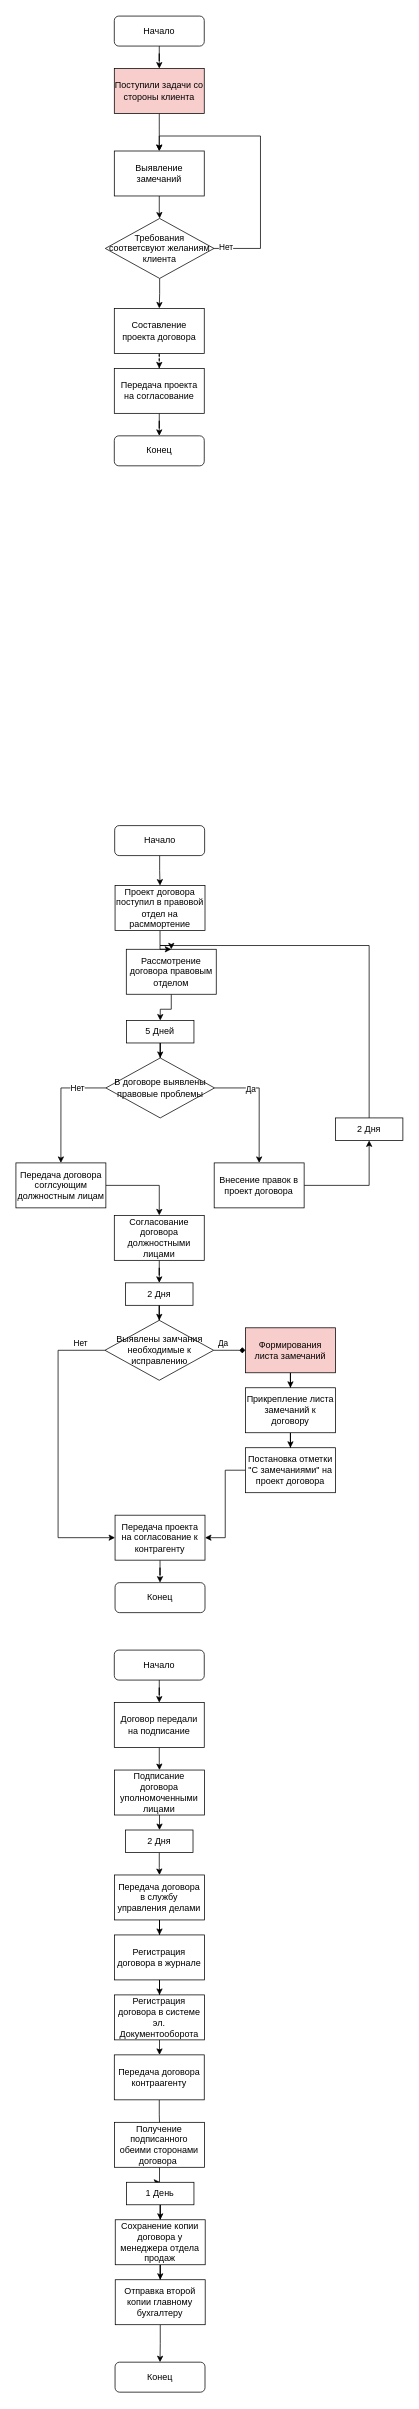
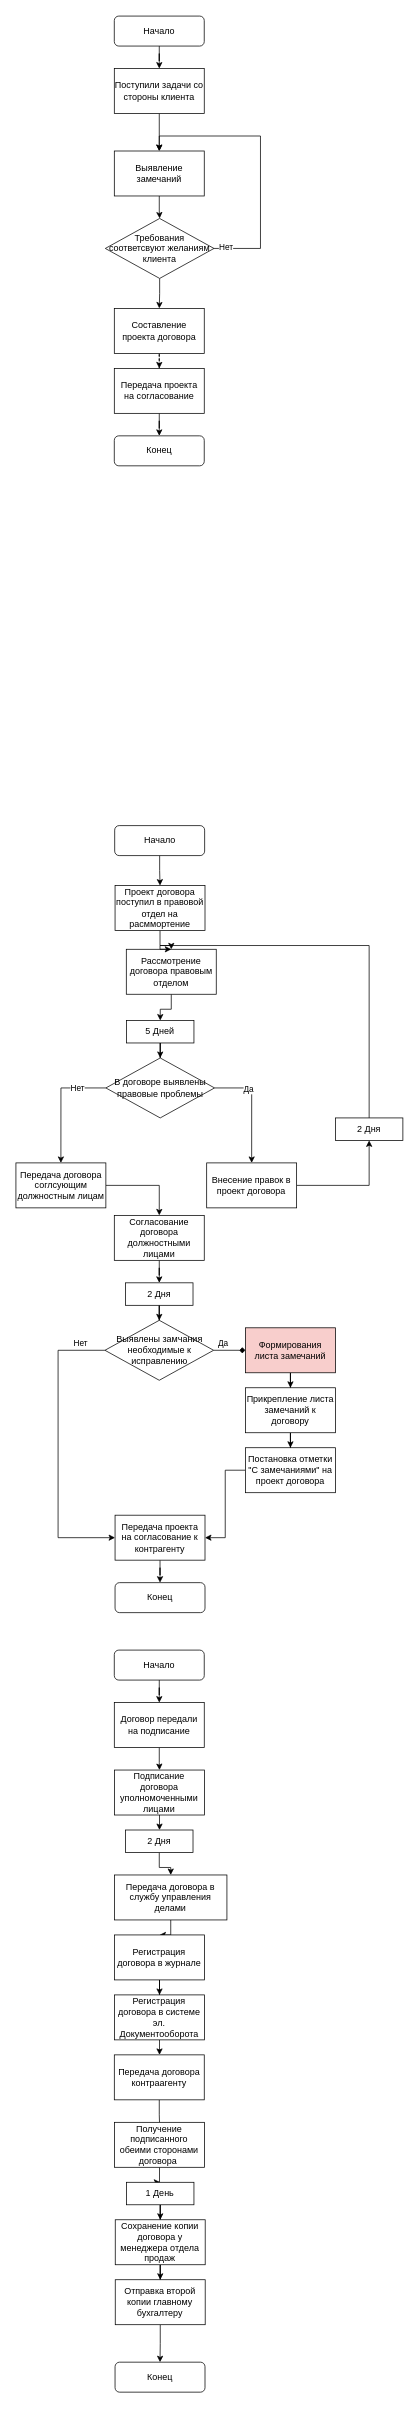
node "Поступили задачи со стороны клиента": fillcolor #f8cecc -> #ffffff
node "Внесение правок в проект договора": moved (259, 1185) -> (252, 1185)
node "Передача договора в службу управления делами": size 90x45 -> 113x45
